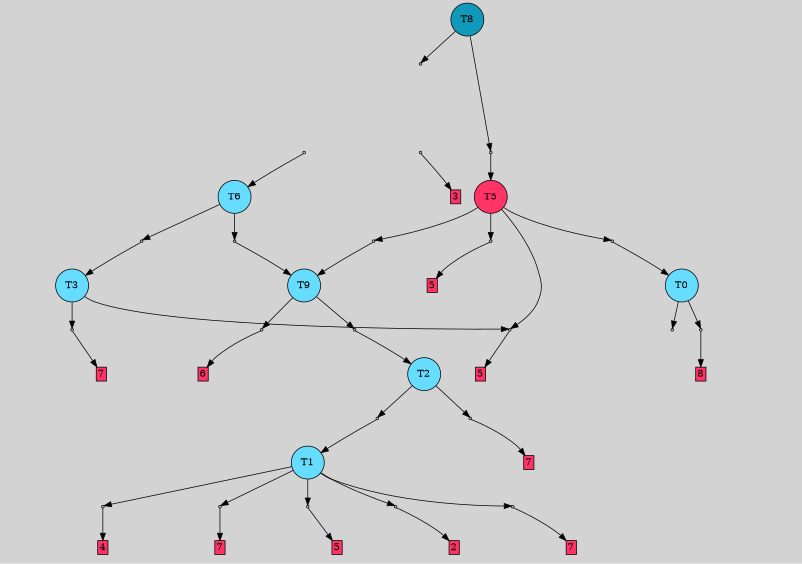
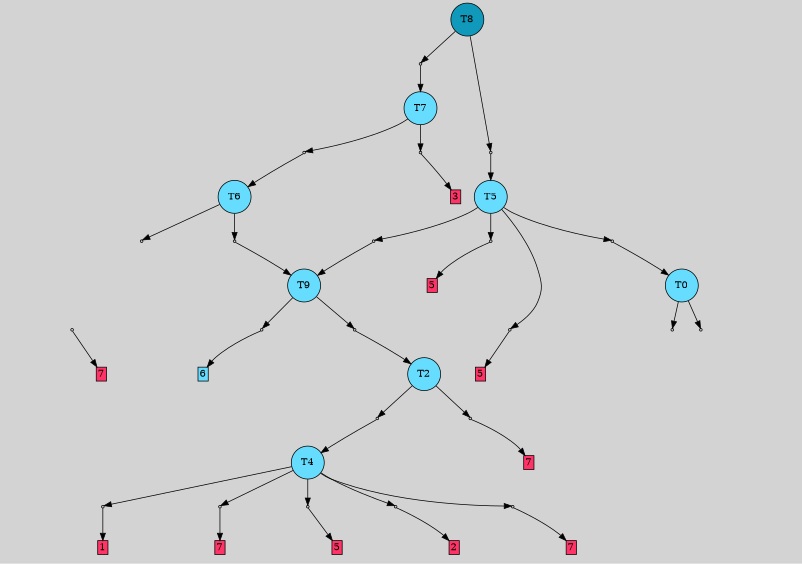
node "T7": added
node "T5": fillcolor #ff3366 -> #66ddff
node "T3": removed
node "6": fillcolor #ff3366 -> #66ddff
node "8": removed
node "T1": label "T1" -> "T4"
node "4": label "4" -> "1"
